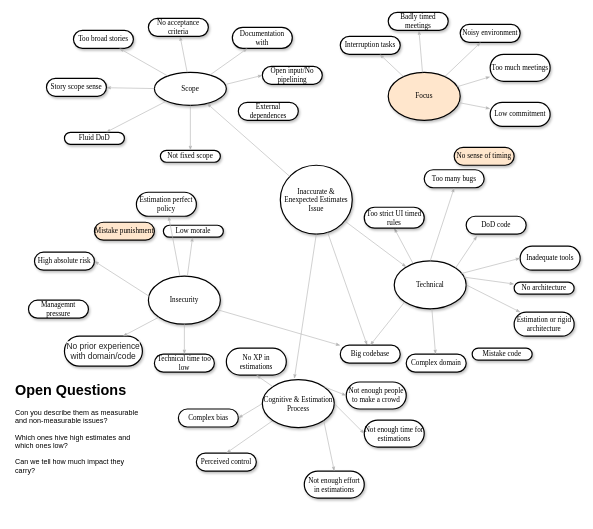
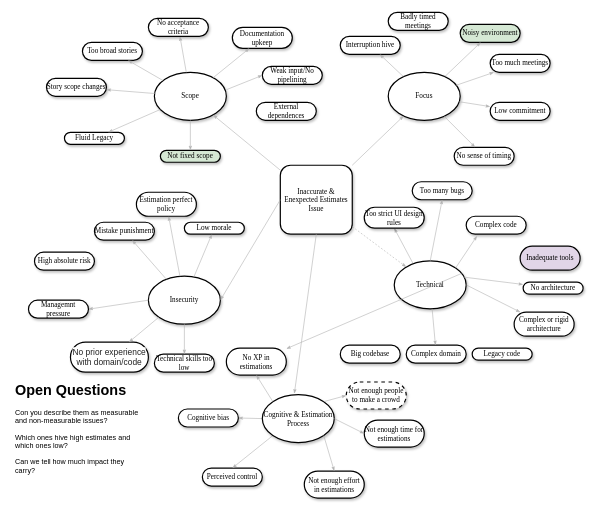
node "Noisy environment": fillcolor #ffffff -> #d5e8d4
node "Documentation with": label "Documentation with" -> "Documentation upkeep"
node "Too broad stories": moved (104, 39) -> (113, 51)
node "Interruption tasks": label "Interruption tasks" -> "Interruption hive"
edge "Focus" -> "Badly timed meetings": removed
node "Too much meetings": size 60x27 -> 60x18
node "Open input/No pipelining": label "Open input/No pipelining" -> "Weak input/No pipelining"
node "Story scope sense": label "Story scope sense" -> "Story scope changes"
node "Scope": size 72x33 -> 72x48
node "Focus": fillcolor #ffe6cc -> #ffffff
node "External dependences": moved (269, 111) -> (287, 111)
node "Low commitment": size 60x24 -> 60x18
edge "Focus" -> "No sense of timing": added
node "Fluid DoD": label "Fluid DoD" -> "Fluid Legacy"
node "Not fixed scope": fillcolor #ffffff -> #d5e8d4
node "No sense of timing": fillcolor #ffe6cc -> #ffffff
node "Too many bugs": moved (455, 179) -> (443, 191)
node "Inaccurate & Enexpected Estimates Issue": shape ellipse -> rounded rectangle
edge "Inaccurate & Enexpected Estimates Issue" -> "Insecurity": added
node "Too strict UI timed rules": label "Too strict UI timed rules" -> "Too strict UI design rules"
edge "Inaccurate & Enexpected Estimates Issue" -> "Technical": style solid -> dashed
node "DoD code": label "DoD code" -> "Complex code"
node "Mistake punishment": fillcolor #ffe6cc -> #ffffff
node "Low morale": moved (194, 231) -> (215, 228)
edge "Inaccurate & Enexpected Estimates Issue" -> "Big codebase": now "Inaccurate & Enexpected Estimates Issue" -> "Focus"
node "Inadequate tools": fillcolor #ffffff -> #e1d5e7
edge "Technical" -> "Inadequate tools": now "Technical" -> "No XP in estimations"
edge "Insecurity" -> "High absolute risk": removed
node "No architecture": moved (545, 288) -> (554, 288)
edge "Insecurity" -> "Managemnt pressure": added
edge "Technical" -> "Big codebase": removed
node "Estimation or rigid architecture": label "Estimation or rigid architecture" -> "Complex or rigid architecture"
edge "Insecurity" -> "Big codebase": now "Insecurity" -> "Mistake punishment"
node "No prior experience with domain/code": moved (104, 351) -> (110, 357)
node "Mistake code": label "Mistake code" -> "Legacy code"
node "Technical time too low": label "Technical time too low" -> "Technical skills too low"
node "Complex domain": moved (437, 363) -> (437, 354)
node "Not enough people to make a crowd": style solid -> dashed
node "Cognitive & Estimation Process": moved (299, 404) -> (299, 419)
node "Complex bias": label "Complex bias" -> "Cognitive bias"
node "Perceived control": moved (227, 462) -> (233, 477)
